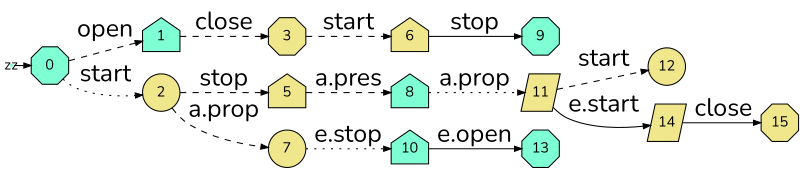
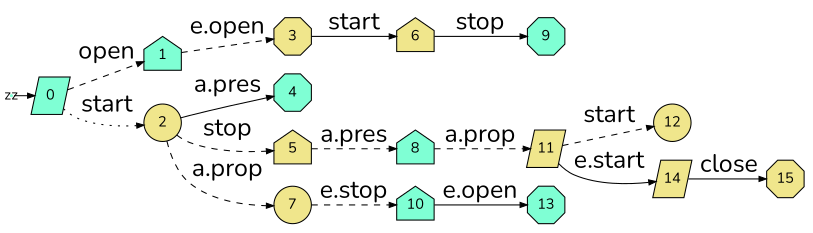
edge "1" -> "3": label "close" -> "e.open"
edge "3" -> "6": style dashed -> solid
node "0": shape octagon -> parallelogram
node "4": added
edge "8" -> "11": style dotted -> dashed
edge "7" -> "10": style dotted -> dashed
